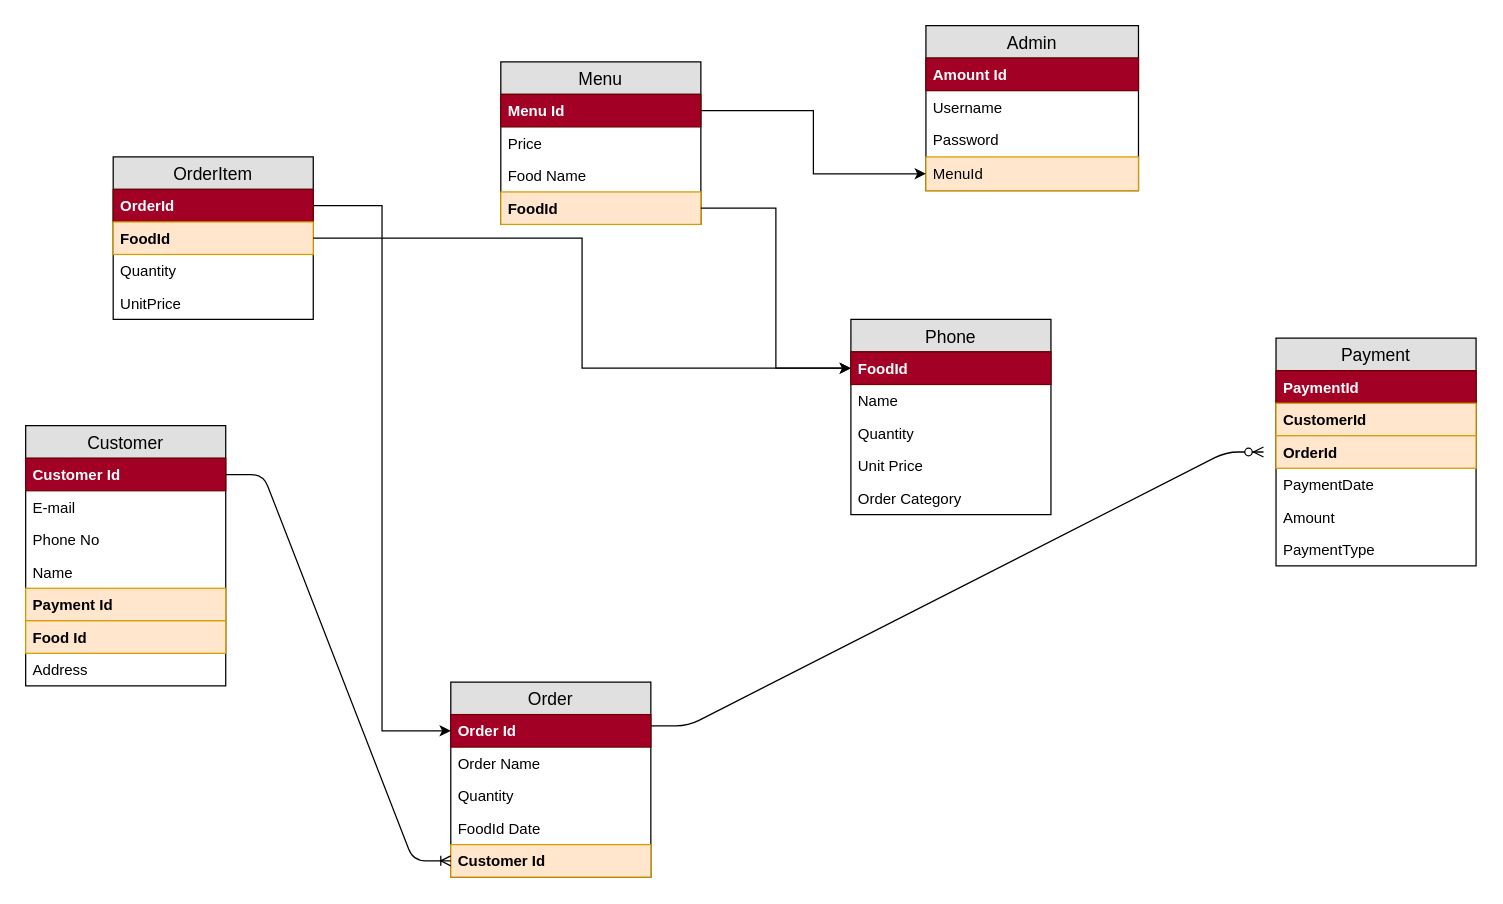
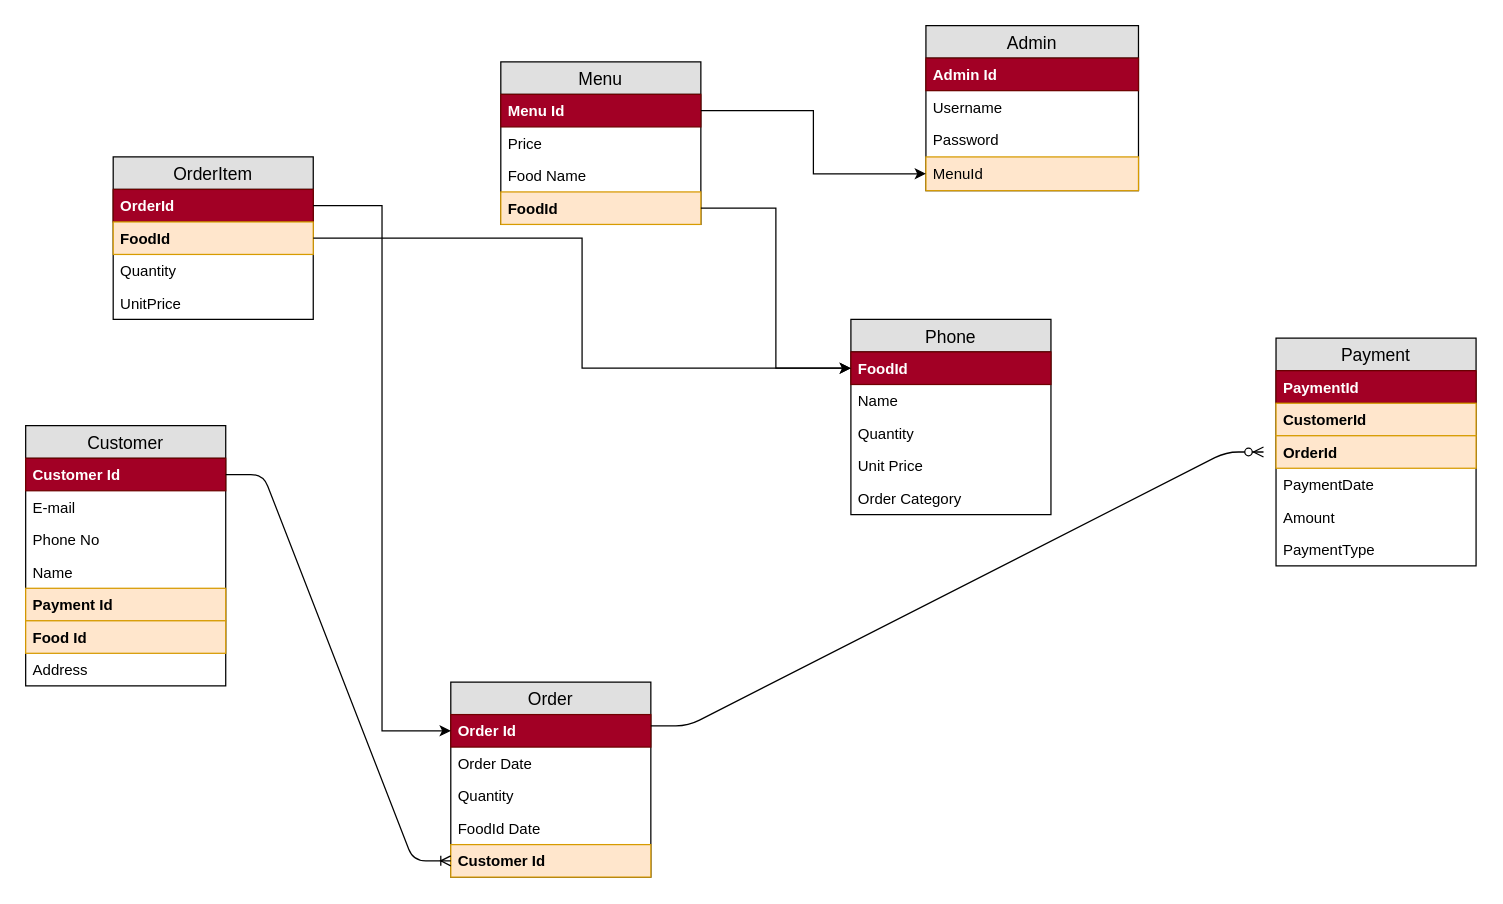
node "Amount Id": label "Amount Id" -> "Admin Id"
node "Order Name": label "Order Name" -> "Order Date"
